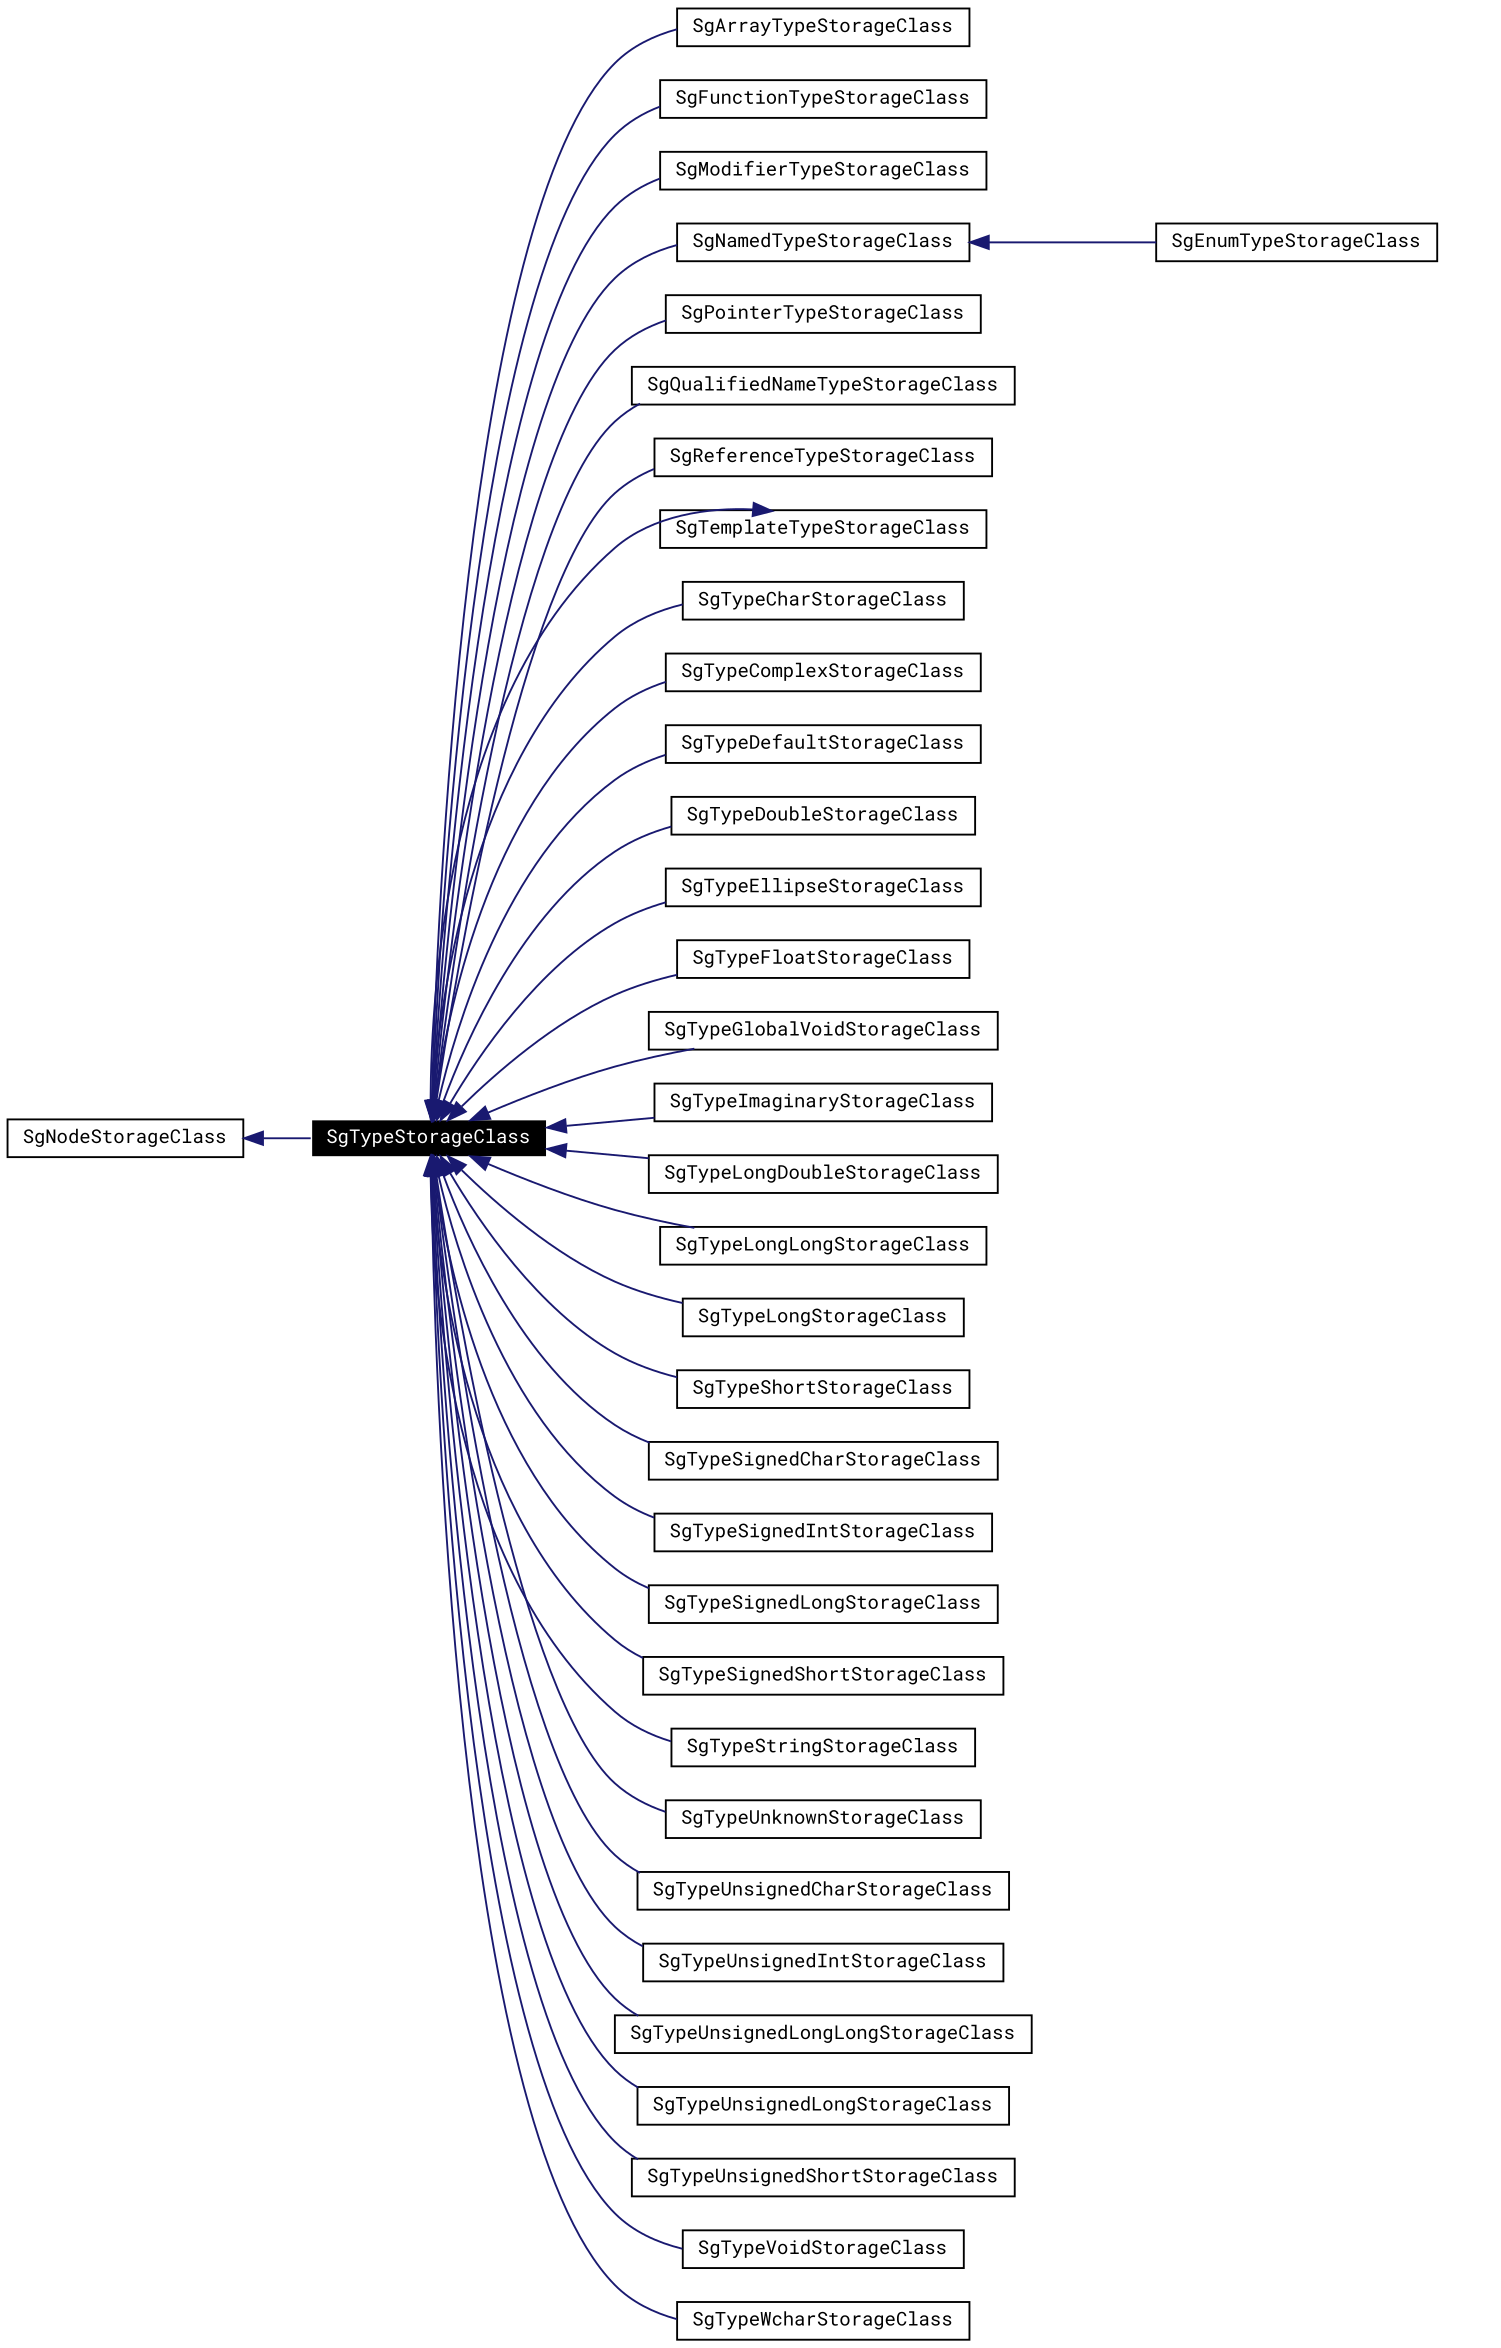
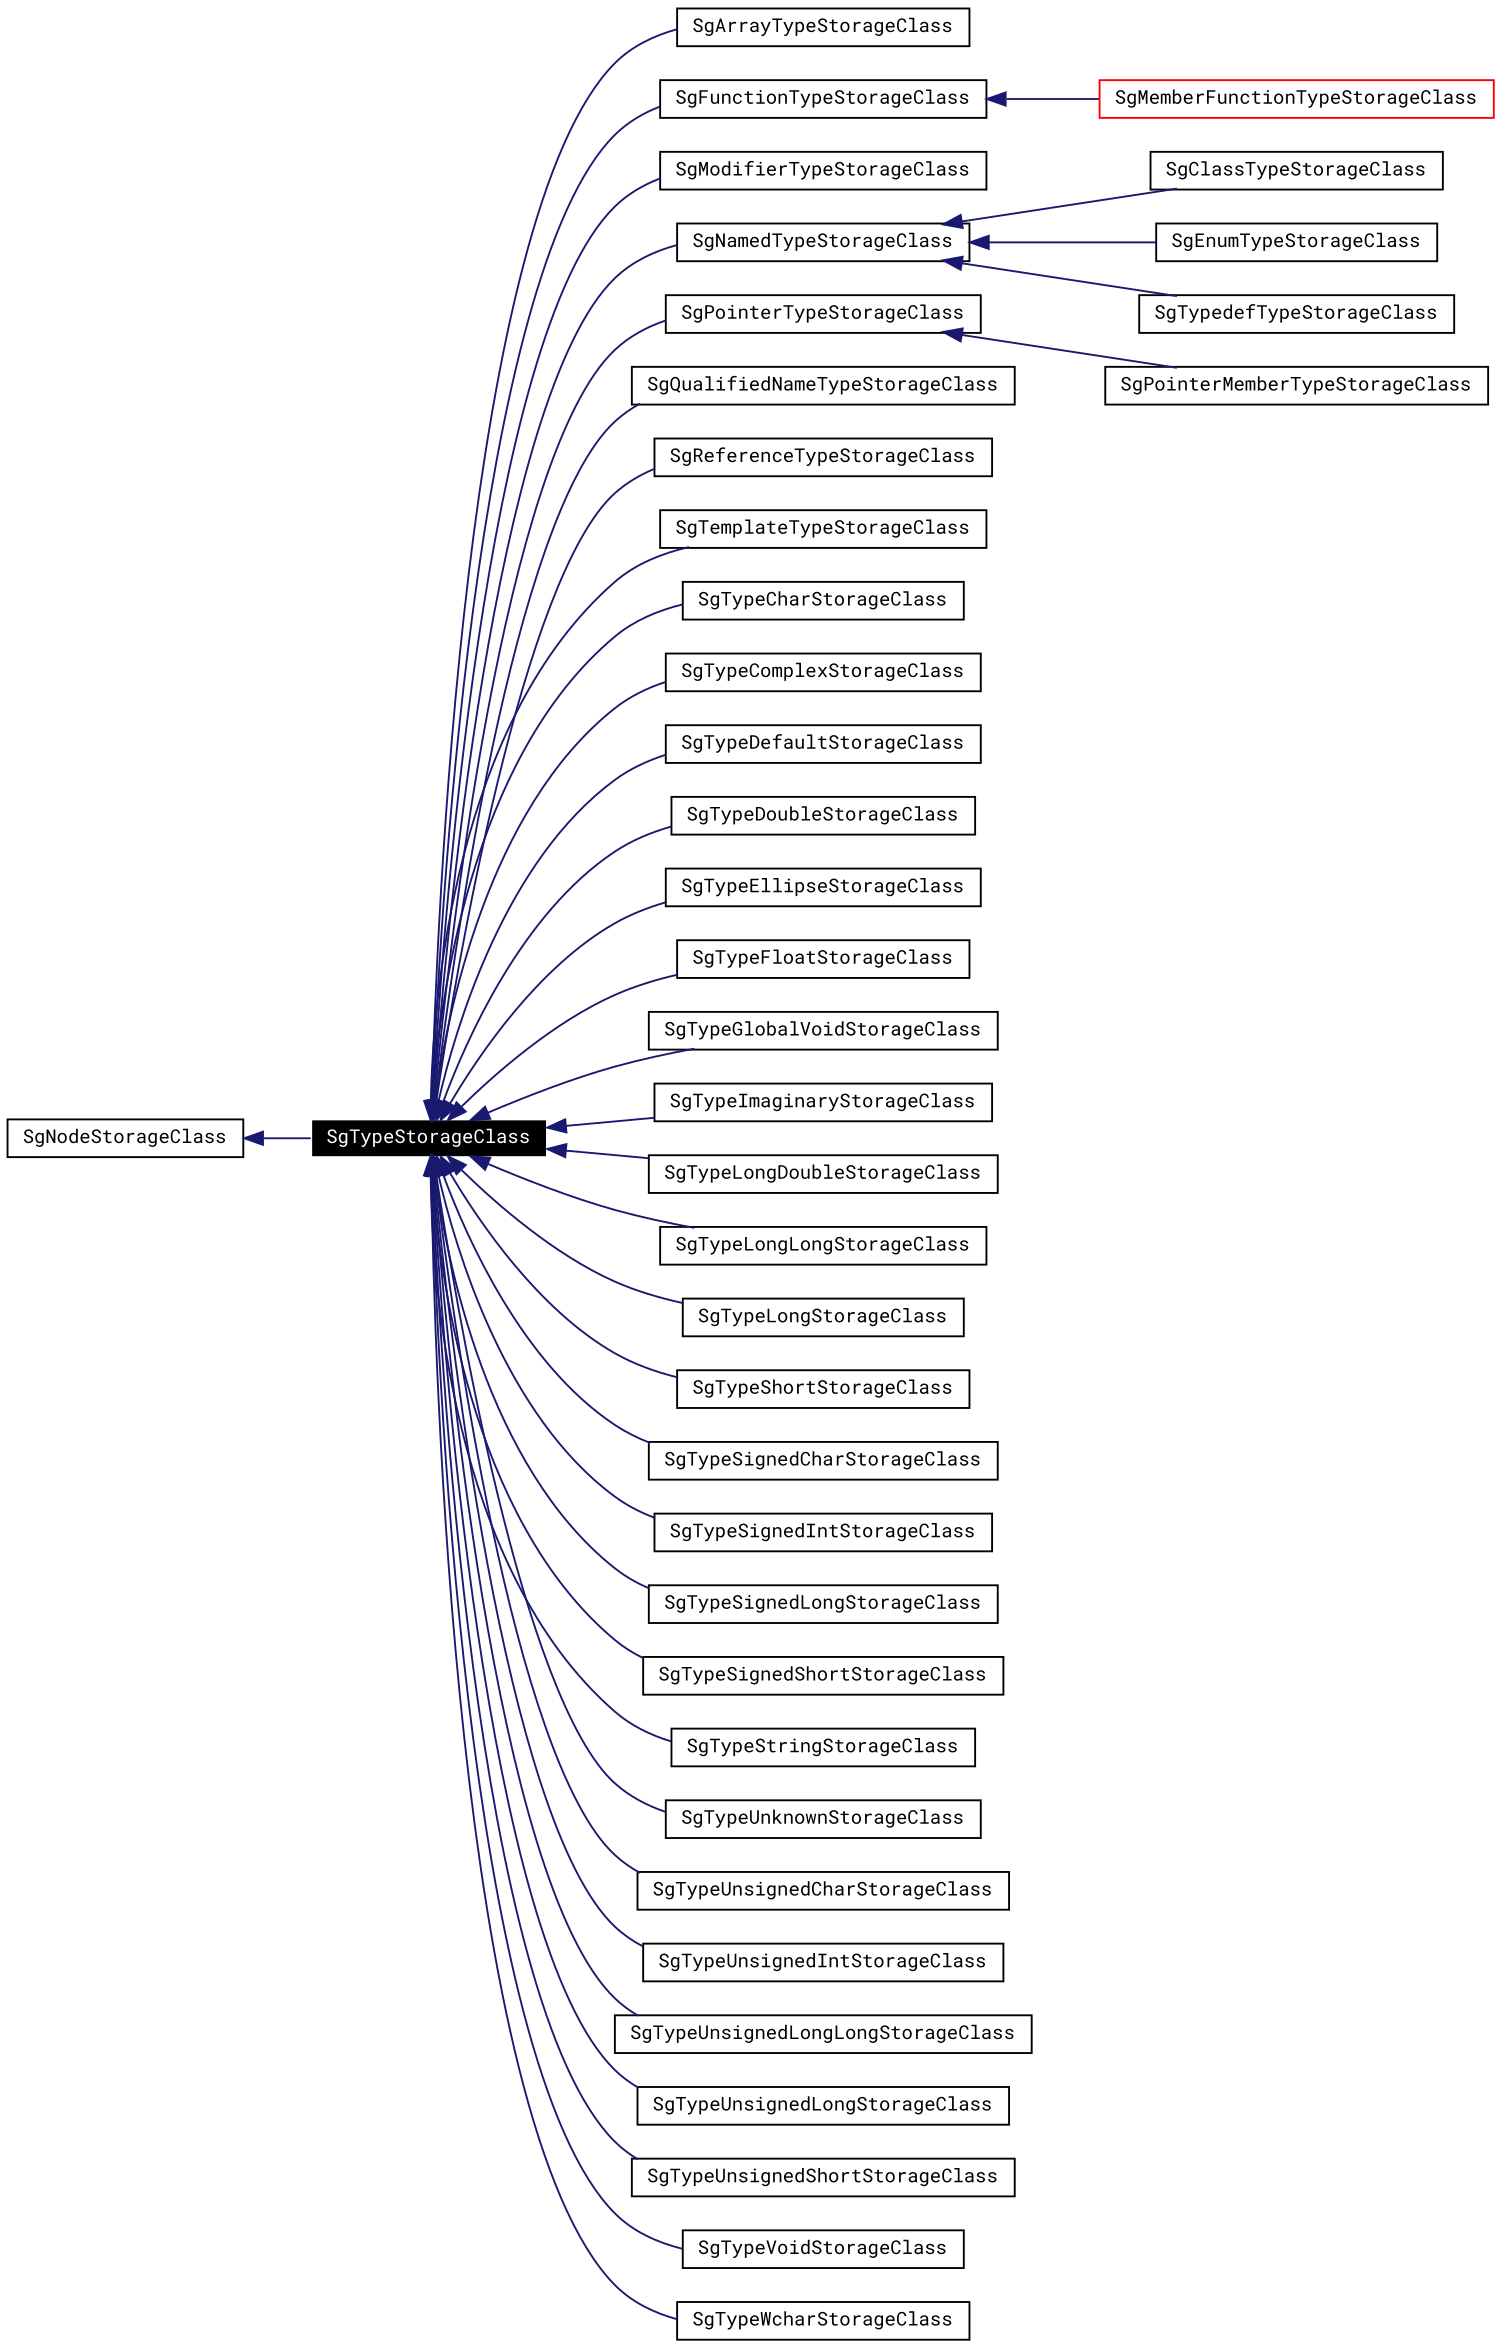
node "SgMemberFunctionTypeStorageClass": added
node "SgClassTypeStorageClass": added
node "SgTypedefTypeStorageClass": added
node "SgPointerMemberTypeStorageClass": added
edge "SgTypeStorageClass" -> "SgTemplateTypeStorageClass": reversed
